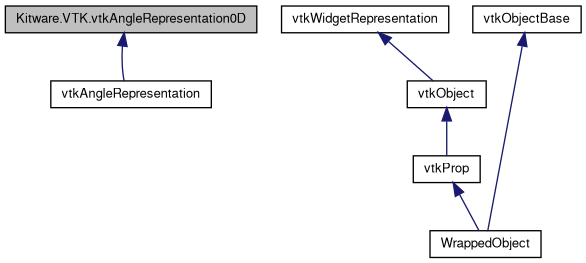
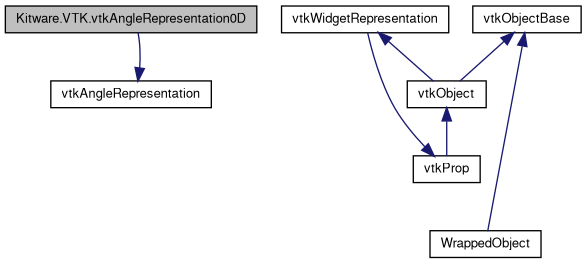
edge "vtkObject" -> "vtkObjectBase": added
edge "vtkAngleRepresentation" -> "Kitware.VTK.vtkAngleRepresentation0D": reversed
edge "WrappedObject" -> "vtkProp": now "vtkWidgetRepresentation" -> "vtkProp"
